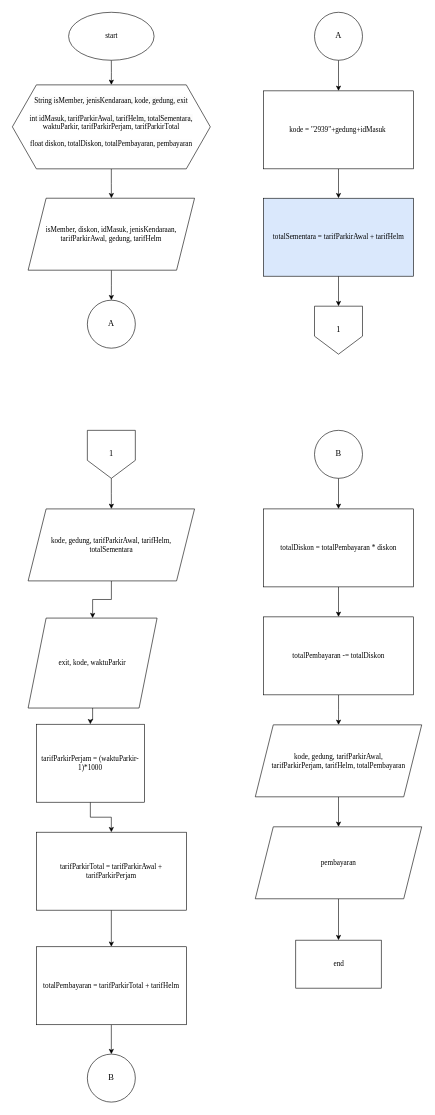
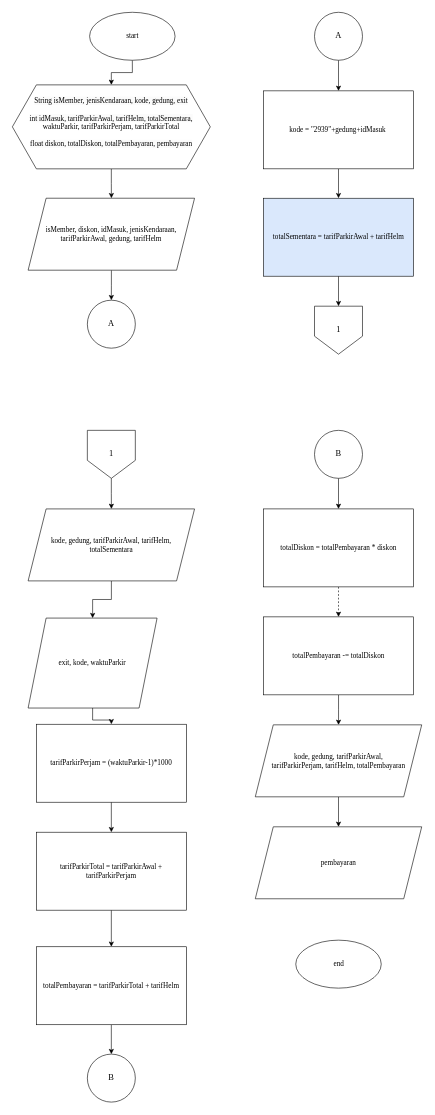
node "start": moved (111, 36) -> (132, 36)
edge "totalDiskon = totalPembayaran * diskon" -> "totalPembayaran -= totalDiskon": style solid -> dashed
node "tarifParkirPerjam = (waktuParkir-1)*1000": size 108x78 -> 150x78
edge "pembayaran" -> "end": removed
node "end": shape rectangle -> ellipse
